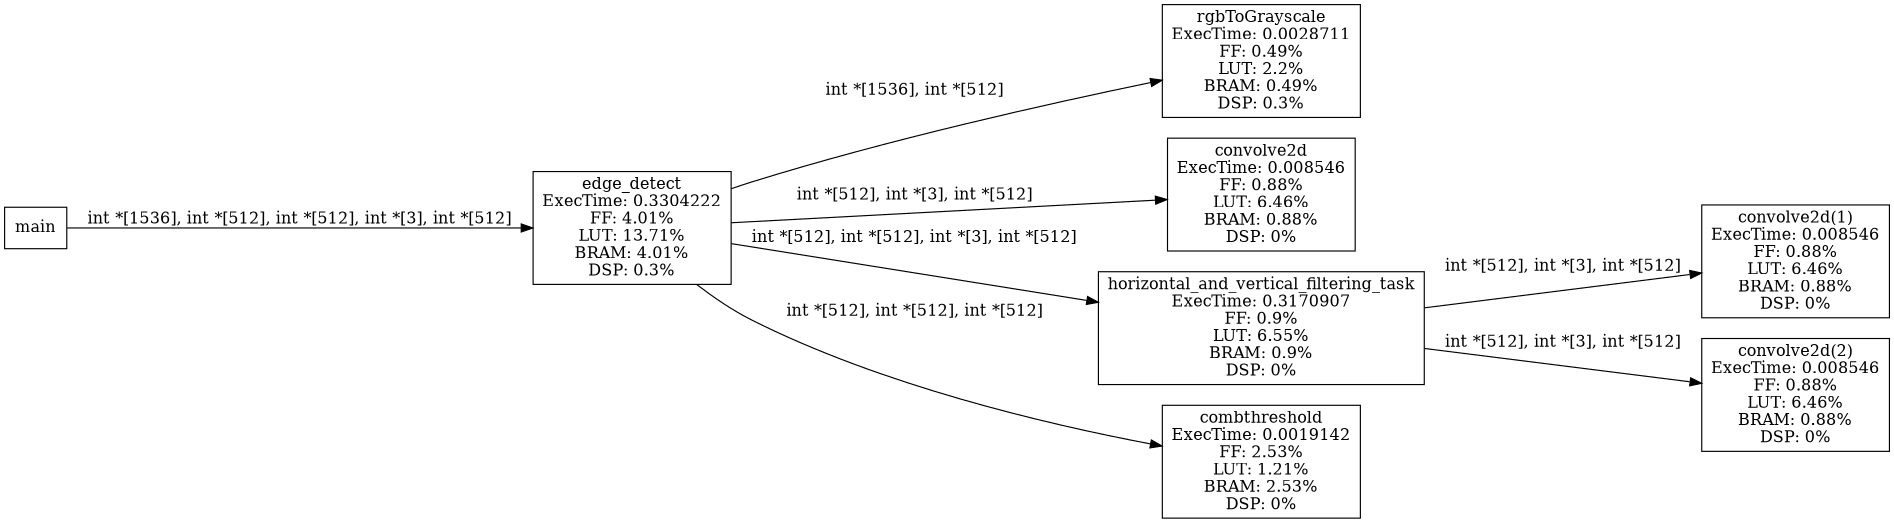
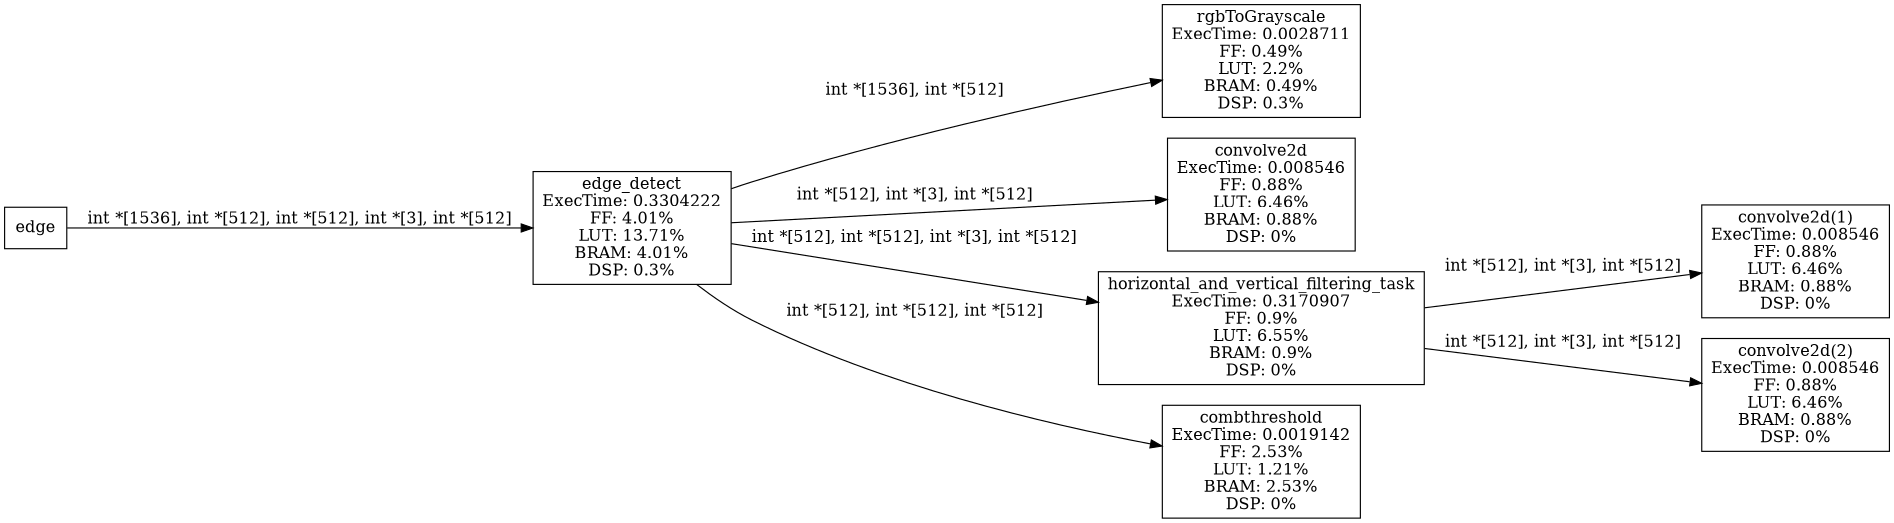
node "main": label "main" -> "edge"
